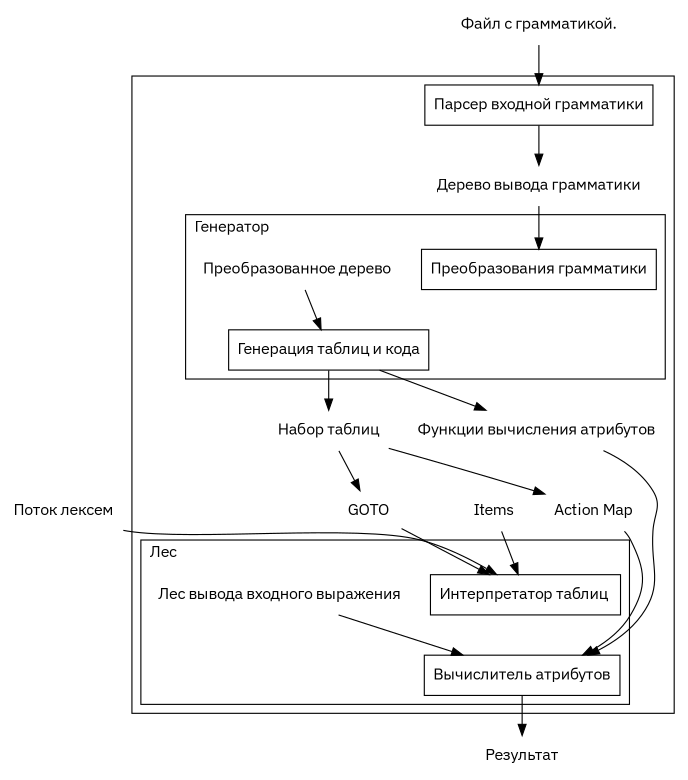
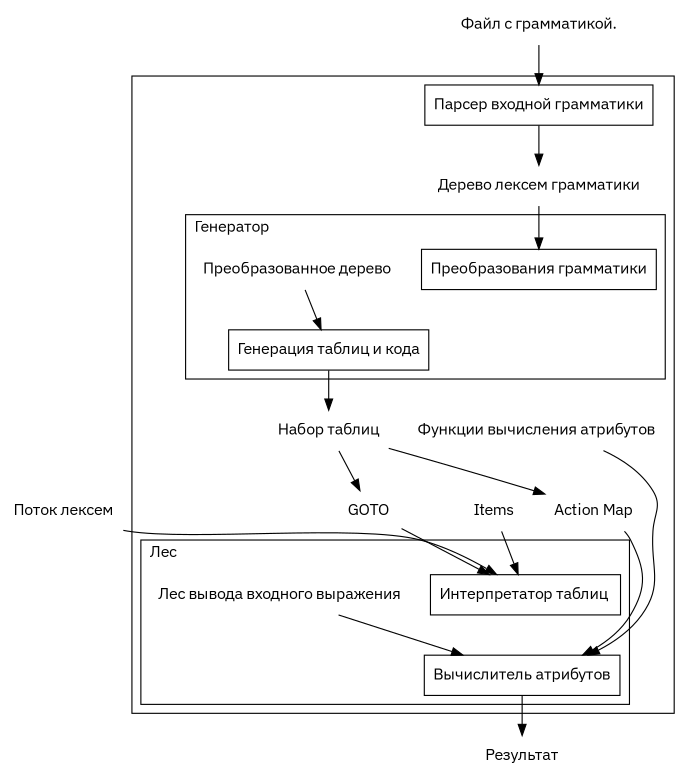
node "Дерево вывода грамматики": label "Дерево вывода грамматики" -> "Дерево лексем грамматики"
edge "Генерация таблиц и кода" -> "Функции вычисления атрибутов": removed
